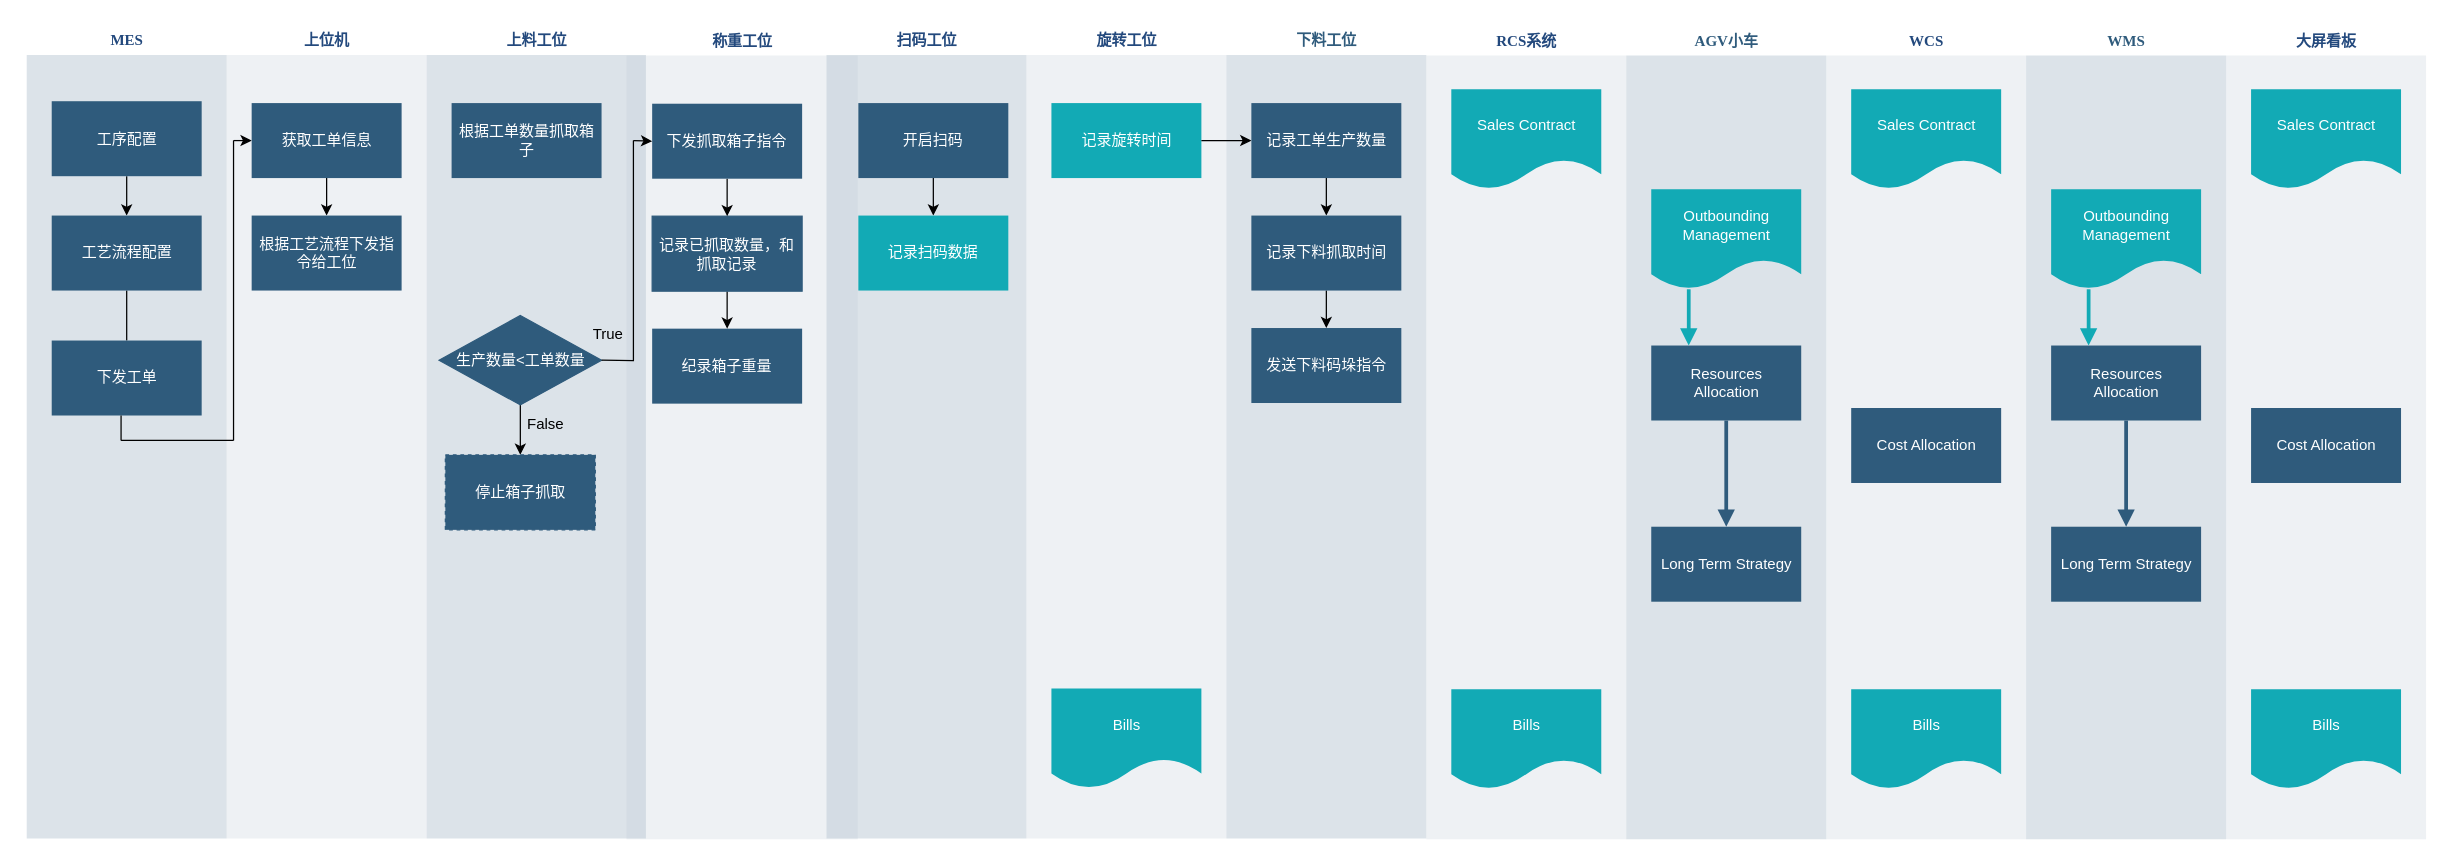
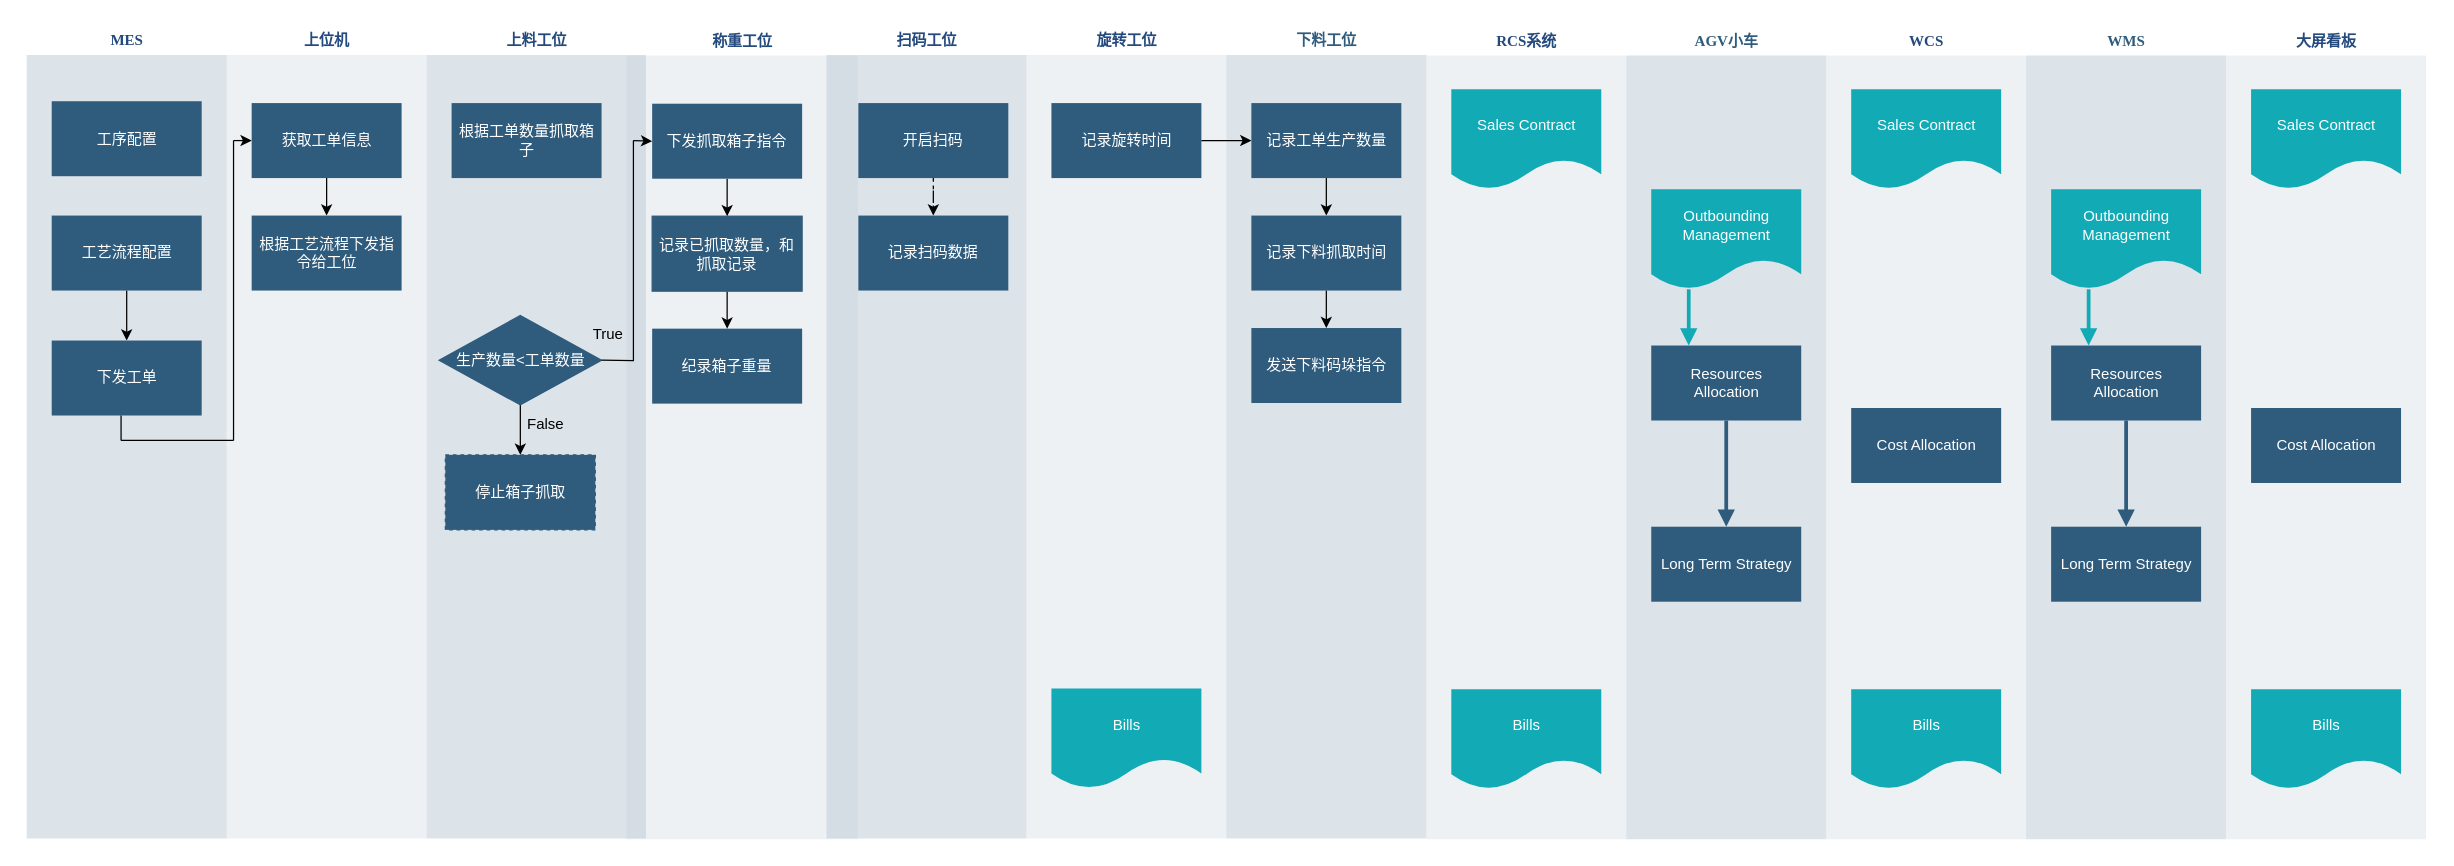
node "记录旋转时间": fillcolor #12aab5 -> #2f5b7c
edge "开启扫码" -> "记录扫码数据": style solid -> dashed
edge "工序配置" -> "工艺流程配置": removed
node "记录扫码数据": fillcolor #12aab5 -> #2f5b7c
edge "工艺流程配置" -- "下发工单": arrowhead none -> classic
